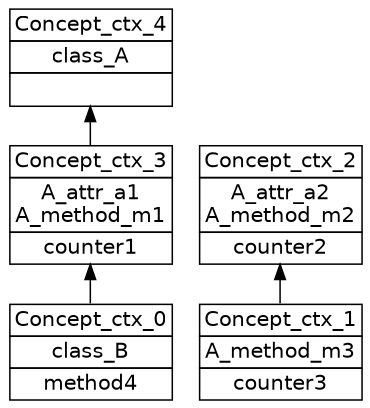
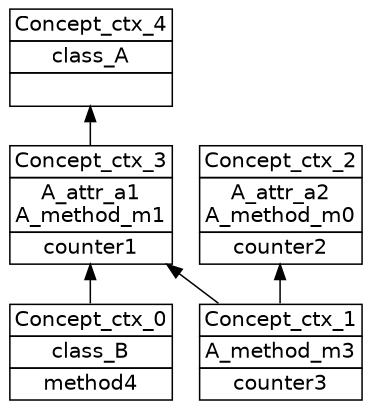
node "Concept_ctx_2": text "A_method_m2" -> "A_method_m0"
edge "Concept_ctx_1" -> "Concept_ctx_3": added
